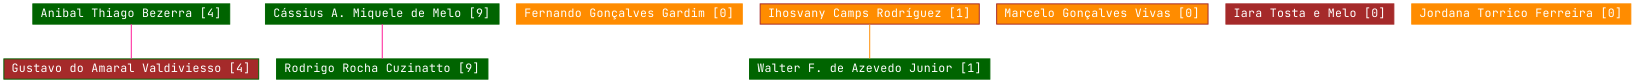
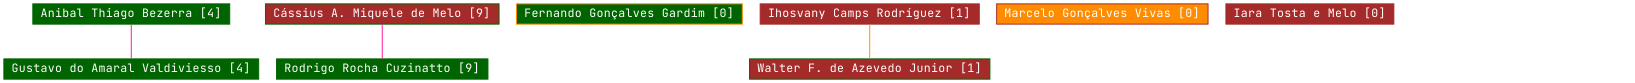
node "Cássius A. Miquele de Melo [9]": fillcolor darkgreen -> brown
node "Fernando Gonçalves Gardim [0]": fillcolor darkorange -> darkgreen
node "Ihosvany Camps Rodríguez [1]": fillcolor darkorange -> brown
node "Jordana Torrico Ferreira [0]": removed
node "Gustavo do Amaral Valdiviesso [4]": fillcolor brown -> darkgreen
node "Walter F. de Azevedo Junior [1]": fillcolor darkgreen -> brown
